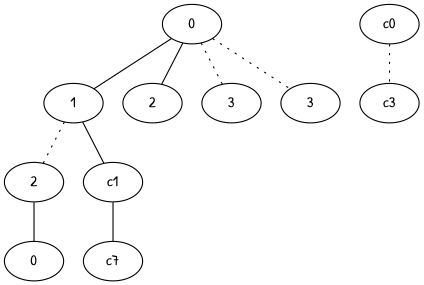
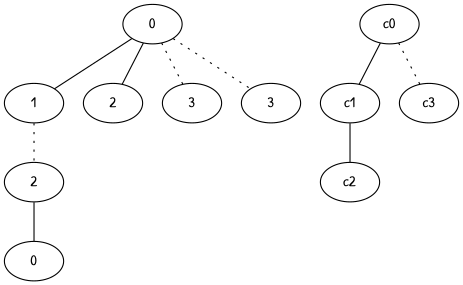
edge "1" -- "c1": now "c0" -- "c1"
node "c7": label "c7" -> "c2"
